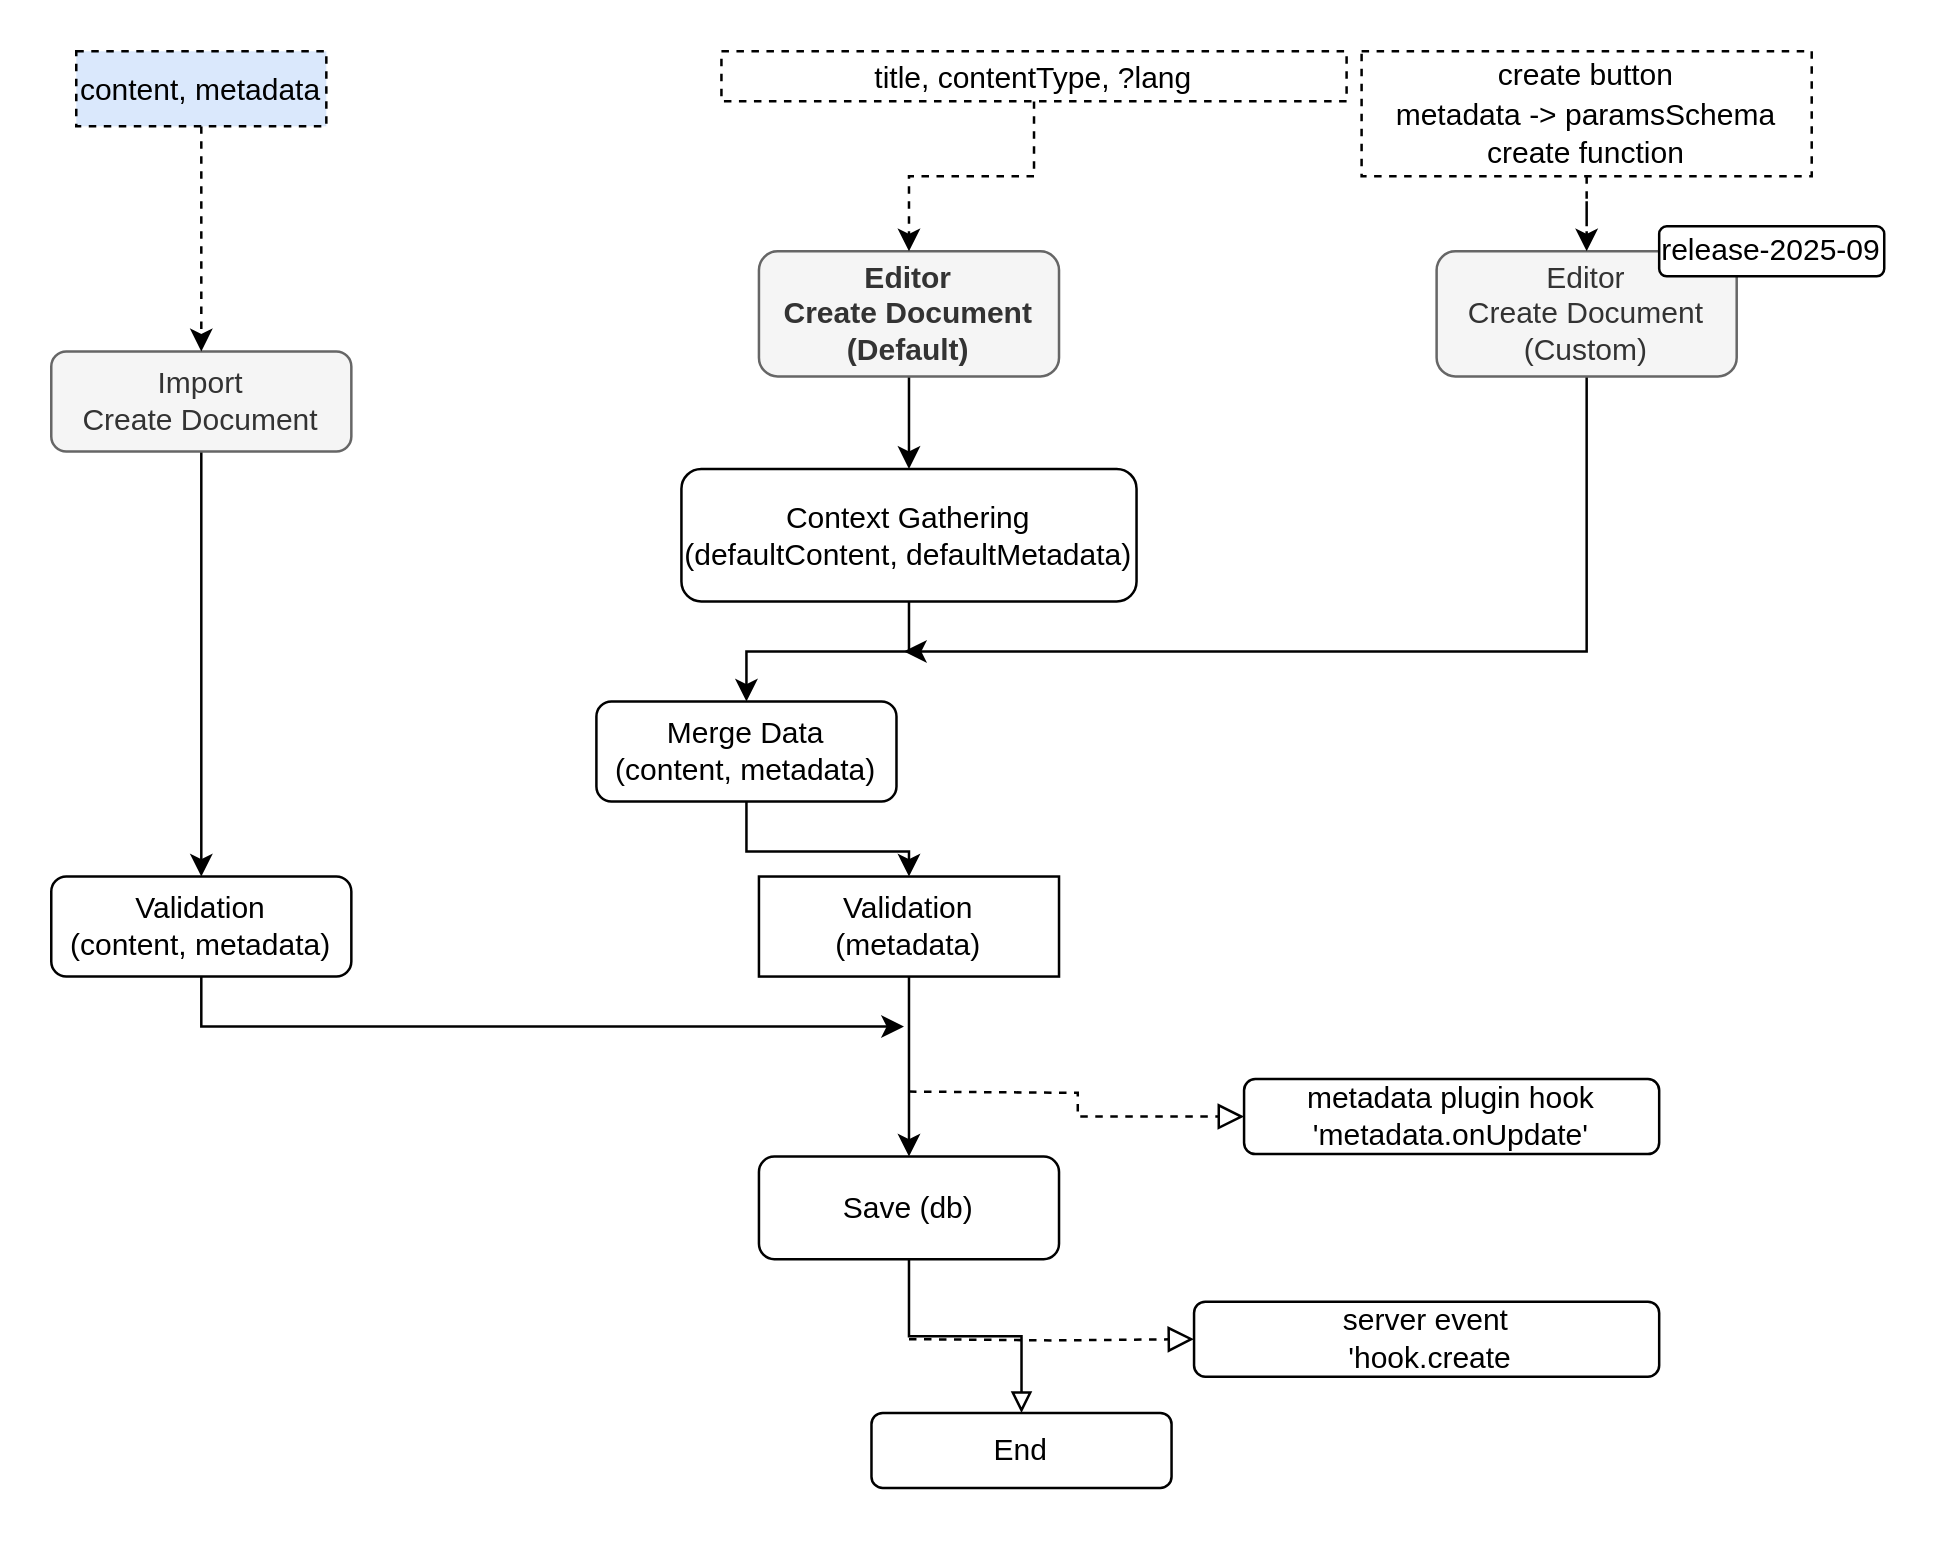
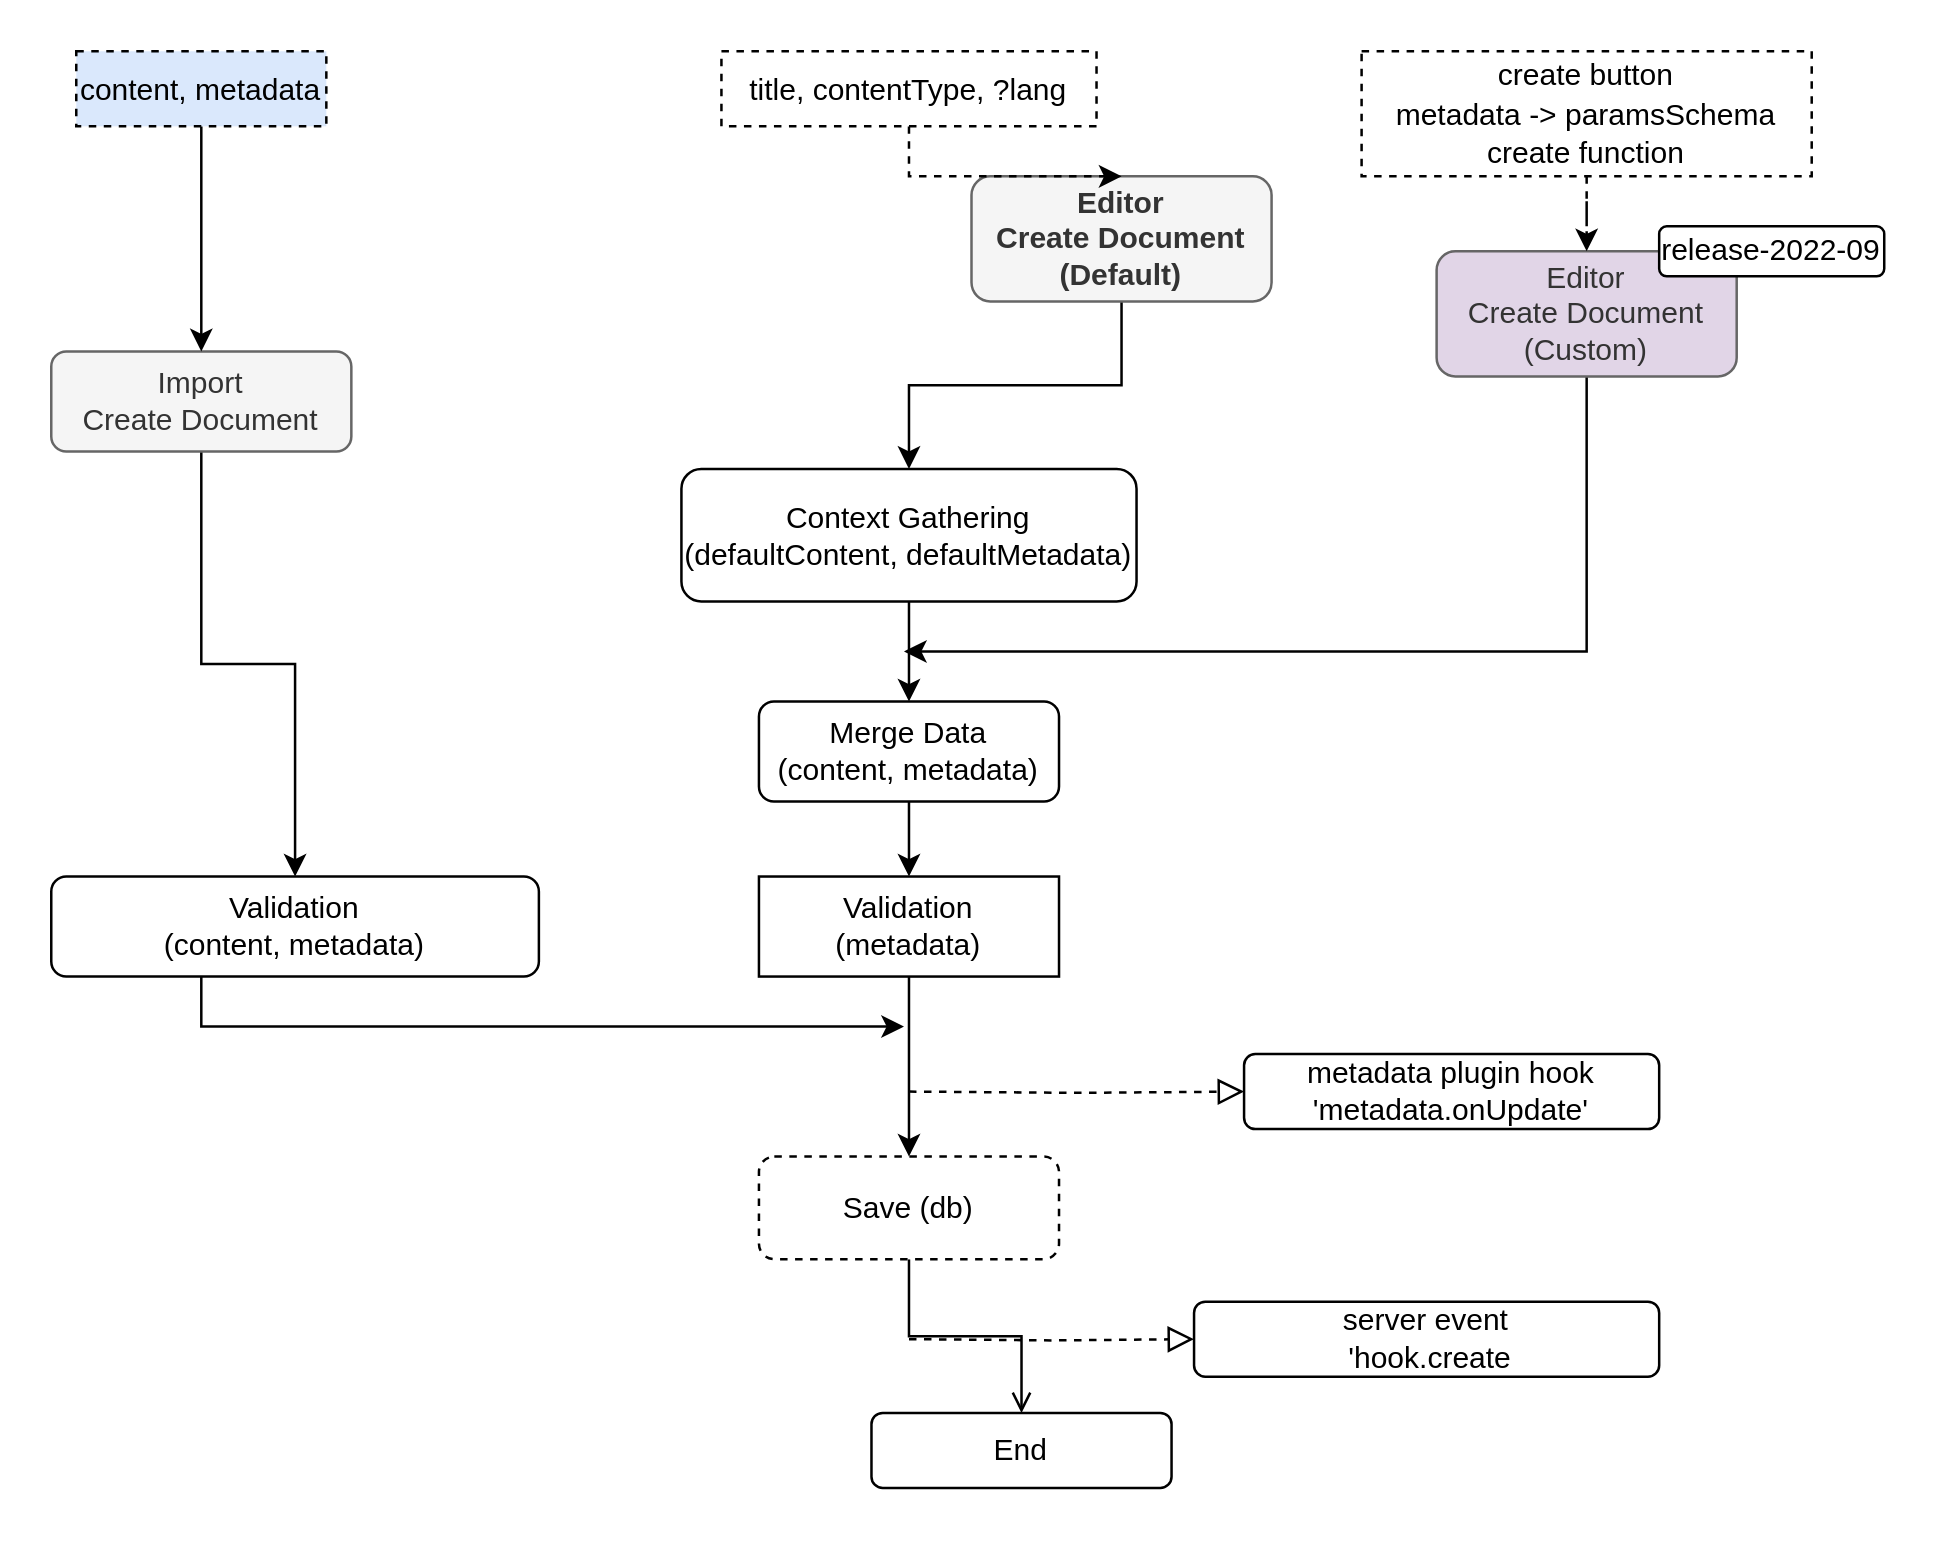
node "title, contentType, ?lang": size 625x50 -> 375x75
edge "content, metadata" -> "Import Create Document": style dashed -> solid
node "release-2025-09": label "release-2025-09" -> "release-2022-09"
node "Editor Create Document (Default)": moved (909, 314) -> (1121, 239)
node "Editor Create Document (Custom)": fillcolor #f5f5f5 -> #e1d5e7
node "Merge Data (content, metadata)": moved (746, 751) -> (909, 751)
node "Validation (content, metadata)": size 300x100 -> 488x100
node "metadata plugin hook 'metadata.onUpdate'": moved (1451, 1116) -> (1451, 1091)
node "Save (db)": style solid -> dashed
edge "Save (db)" -> "End": arrowhead block -> open
